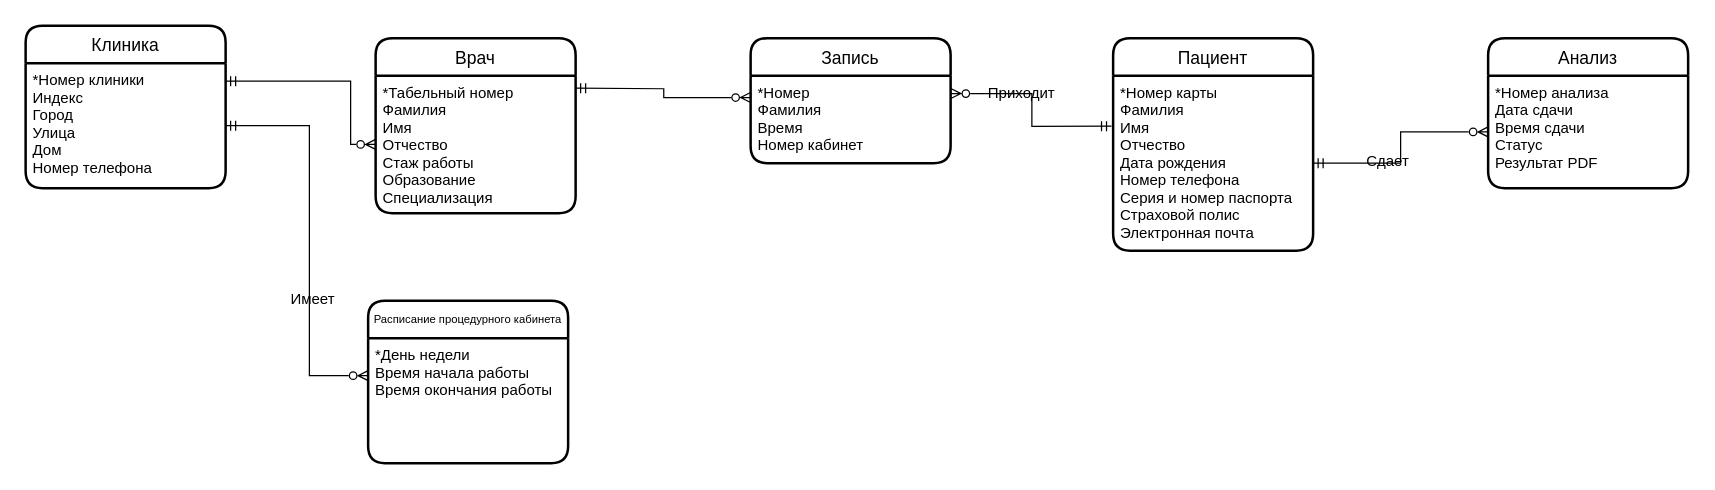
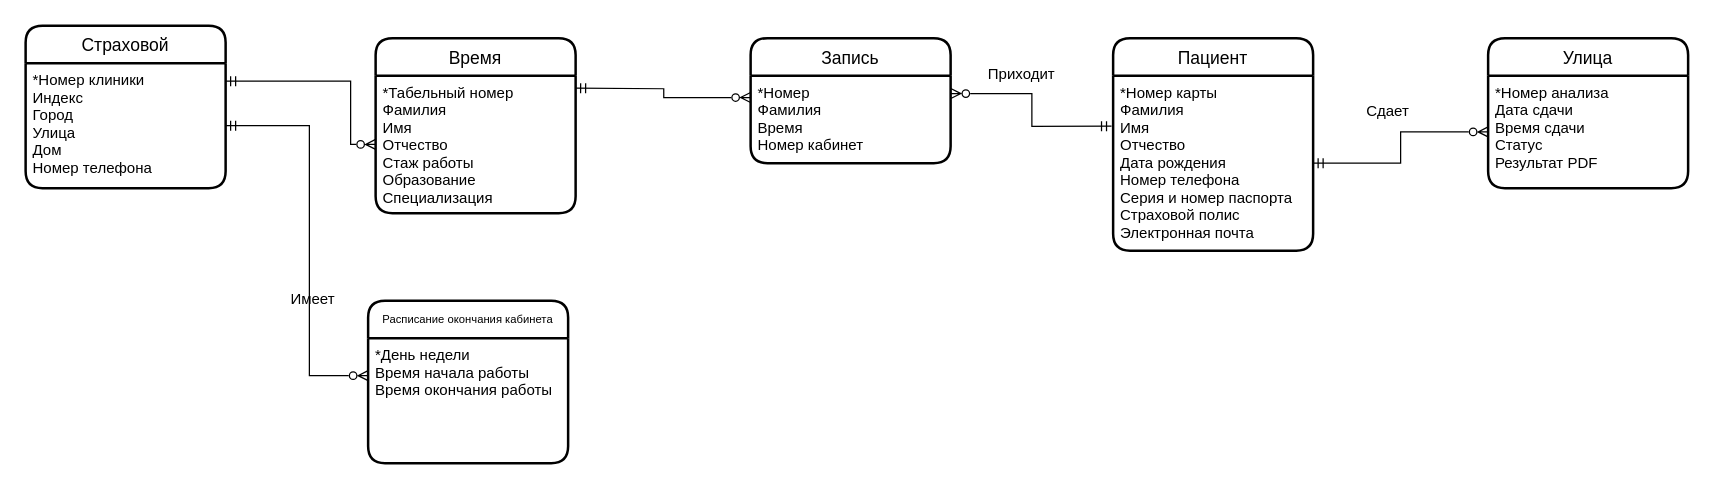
node "Клиника": label "Клиника" -> "Страховой"
node "Врач": label "Врач" -> "Время"
node "Анализ": label "Анализ" -> "Улица"
node "Приходит": moved (1022, 88) -> (1022, 69)
node "Сдает": moved (1388, 157) -> (1388, 107)
node "Расписание процедурного кабинета": label "Расписание процедурного кабинета" -> "Расписание окончания кабинета"
